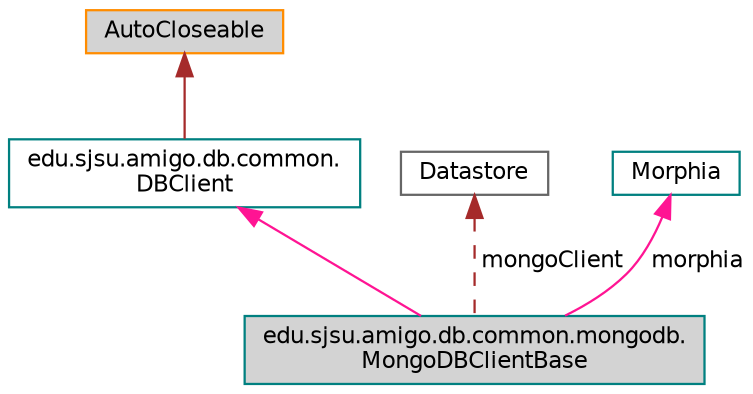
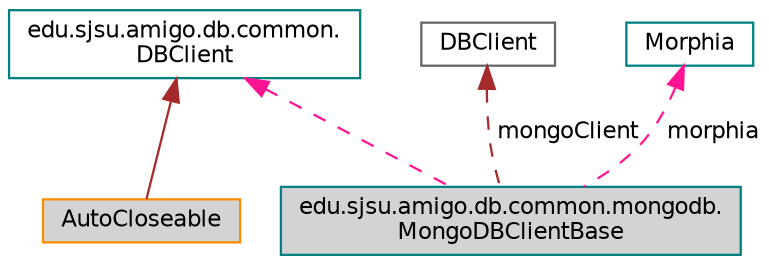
edge "edu.sjsu.amigo.db.common. DBClient" -> "AutoCloseable": reversed
node "Datastore": label "Datastore" -> "DBClient"
edge "edu.sjsu.amigo.db.common.mongodb. MongoDBClientBase" -> "edu.sjsu.amigo.db.common. DBClient": style solid -> dashed
edge "edu.sjsu.amigo.db.common.mongodb. MongoDBClientBase" -> "Morphia": style solid -> dashed
